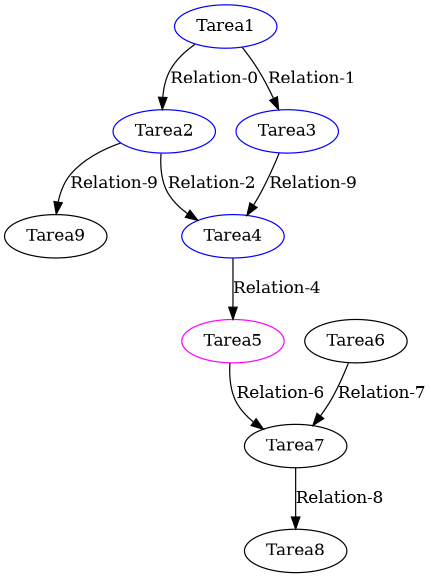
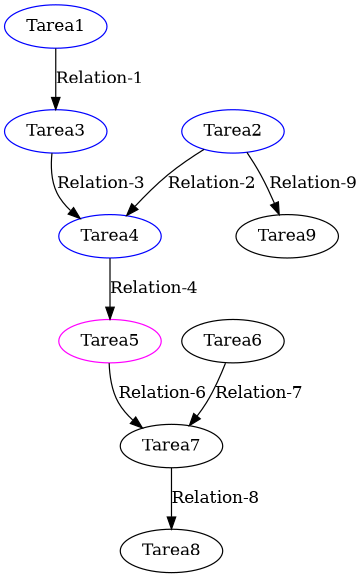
edge "Tarea1" -> "Tarea2": removed, label "Relation-0"
edge "Tarea3" -> "Tarea4": label "Relation-9" -> "Relation-3"
